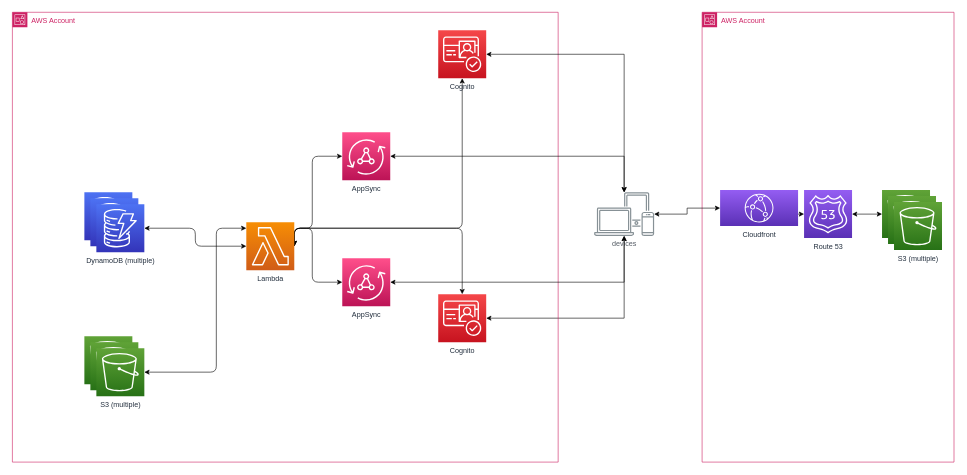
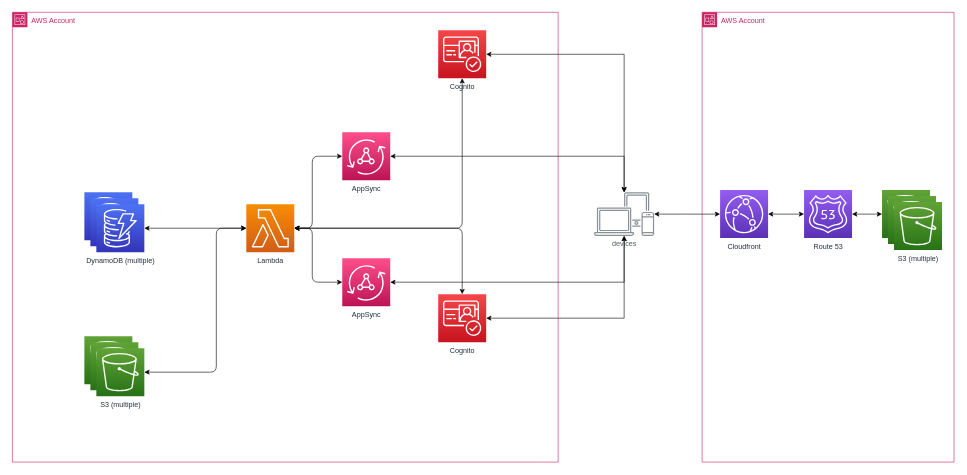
node "Cloudfront": size 78x36 -> 48x48
node "Lambda": moved (270, 246) -> (270, 228)
